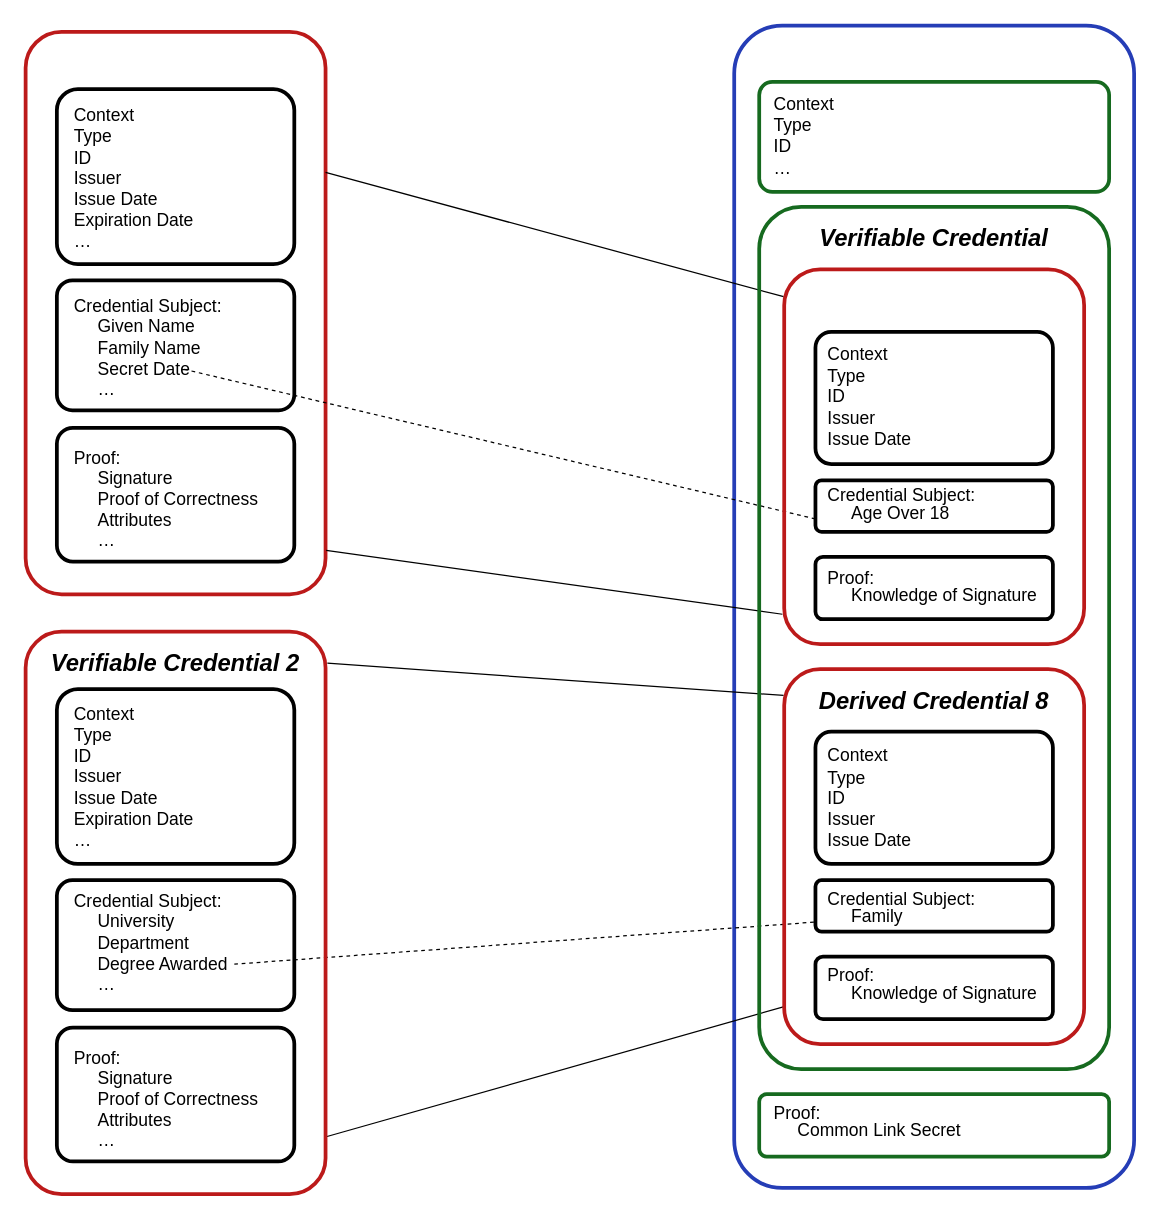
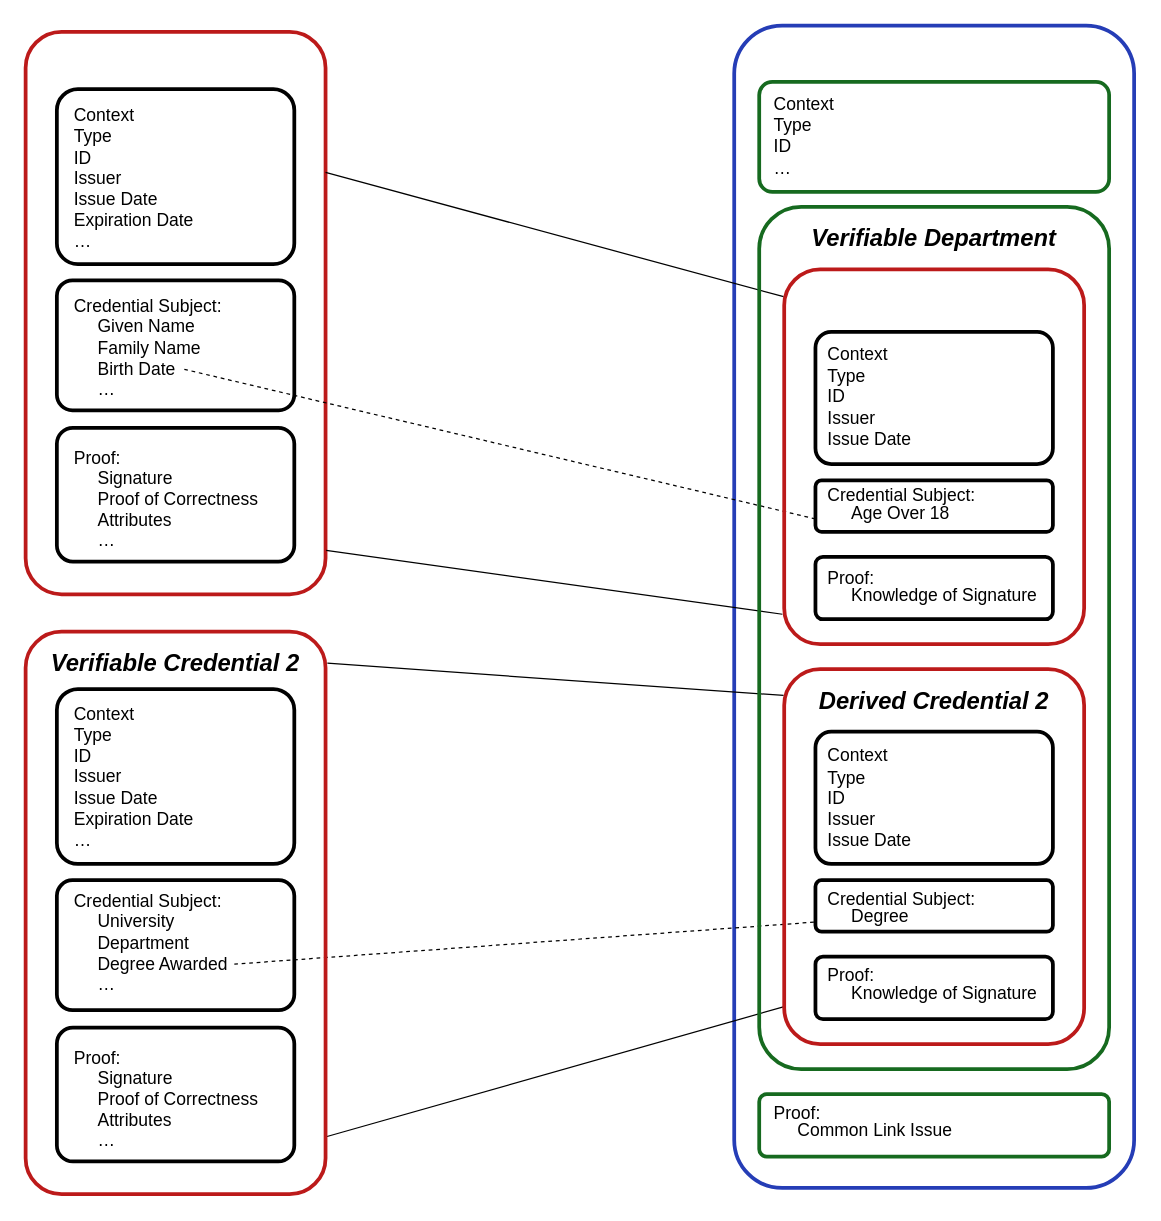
node "Verifiable Credential": label "Verifiable Credential" -> "Verifiable Department"
node "Given Name Family Name Secret Date …": label "Given Name Family Name Secret Date …" -> "Given Name Family Name Birth Date …"
node "Derived Credential 8": label "Derived Credential 8" -> "Derived Credential 2"
node "Family": label "Family" -> "Degree"
node "Common Link Secret": label "Common Link Secret" -> "Common Link Issue"
